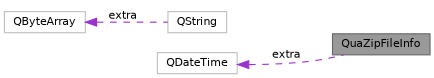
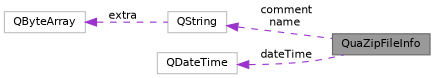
edge "QuaZipFileInfo" -> "QString": added, label "comment name"
edge "QuaZipFileInfo" -> "QDateTime": label " extra" -> " dateTime"
